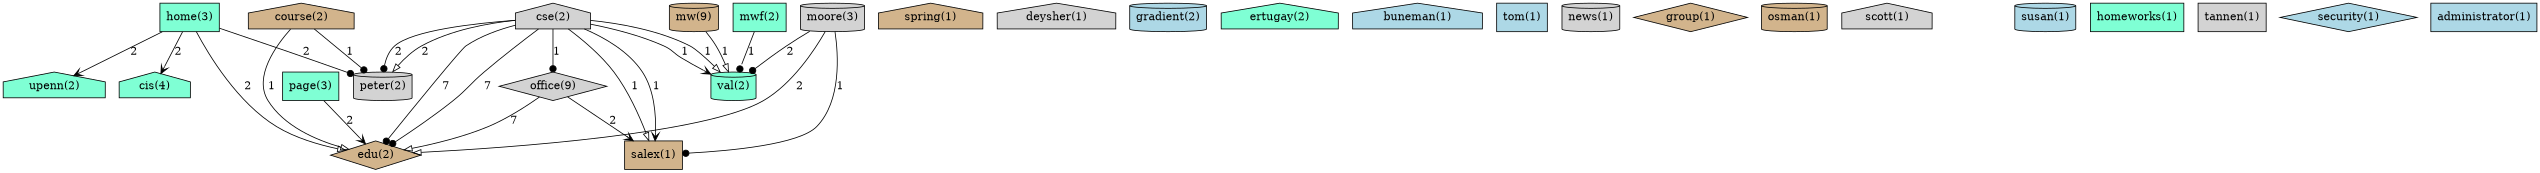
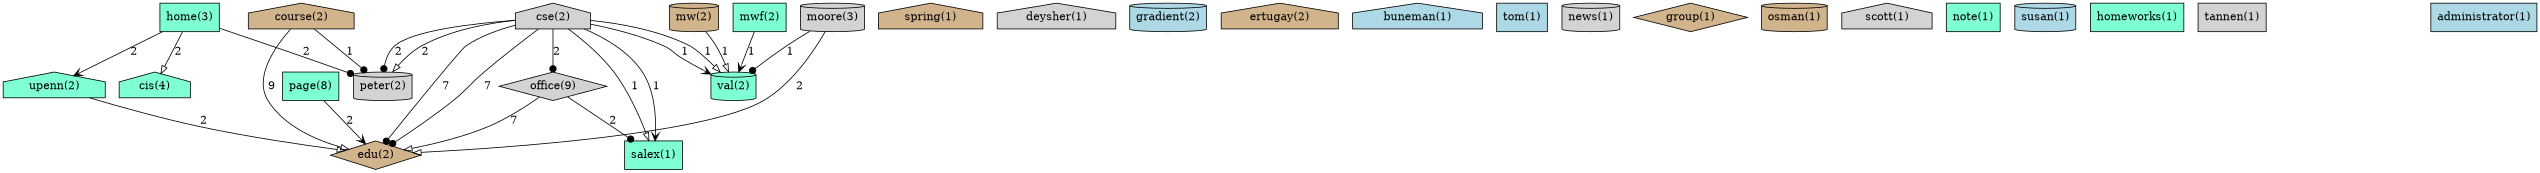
node "mw(9)": label "mw(9)" -> "mw(2)"
node "ertugay(2)": fillcolor aquamarine -> tan
node "note(1)": added
node "security(1)": removed
edge "mwf(2)" -> "val(2)": arrowhead dot -> vee
edge "home(3)" -> "cis(4)": arrowhead vee -> onormal
edge "cse(2)" -> "office(9)": label "1" -> "2"
edge "moore(3)" -> "val(2)": label "2" -> "1"
edge "course(2)" -> "edu(2)": label "1" -> "9"
node "page(3)": label "page(3)" -> "page(8)"
edge "home(3)" -> "edu(2)": now "upenn(2)" -> "edu(2)"
edge "office(9)" -> "salex(1)": arrowhead vee -> dot
edge "moore(3)" -> "salex(1)": removed, label "1"
node "salex(1)": fillcolor tan -> aquamarine
